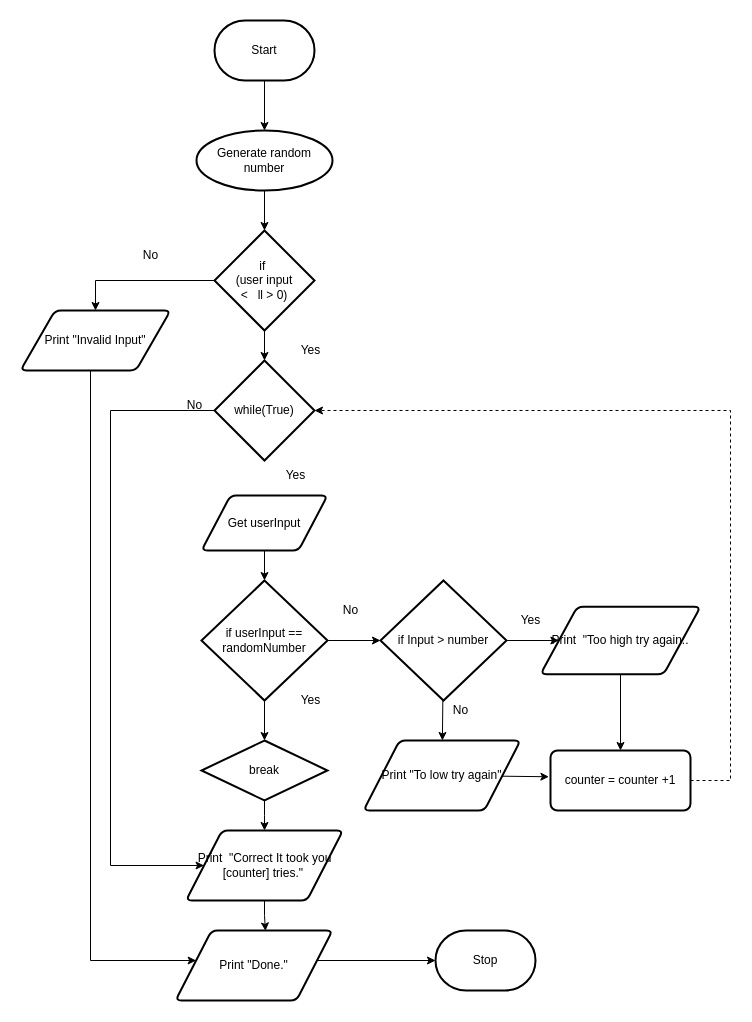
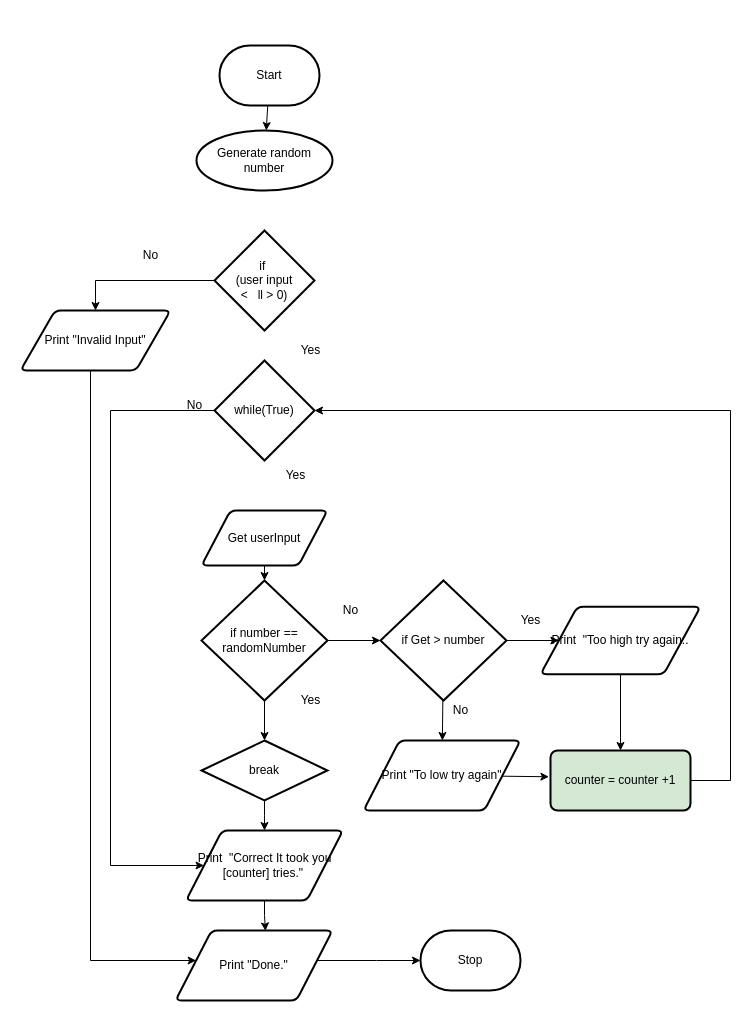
node "Start": moved (265, 51) -> (270, 76)
edge "Generate random number" -> "if (user input < ll > 0)": removed
edge "if (user input < ll > 0)" -> "while(True)": removed
edge "counter = counter +1" -> "while(True)": style dashed -> solid
node "Get userInput": moved (265, 523) -> (265, 538)
node "if userInput == randomNumber": label "if userInput == randomNumber" -> "if number == randomNumber"
node "if Input > number": label "if Input > number" -> "if Get > number"
node "counter = counter +1": fillcolor #ffffff -> #d5e8d4
node "Stop": moved (486, 961) -> (471, 961)
